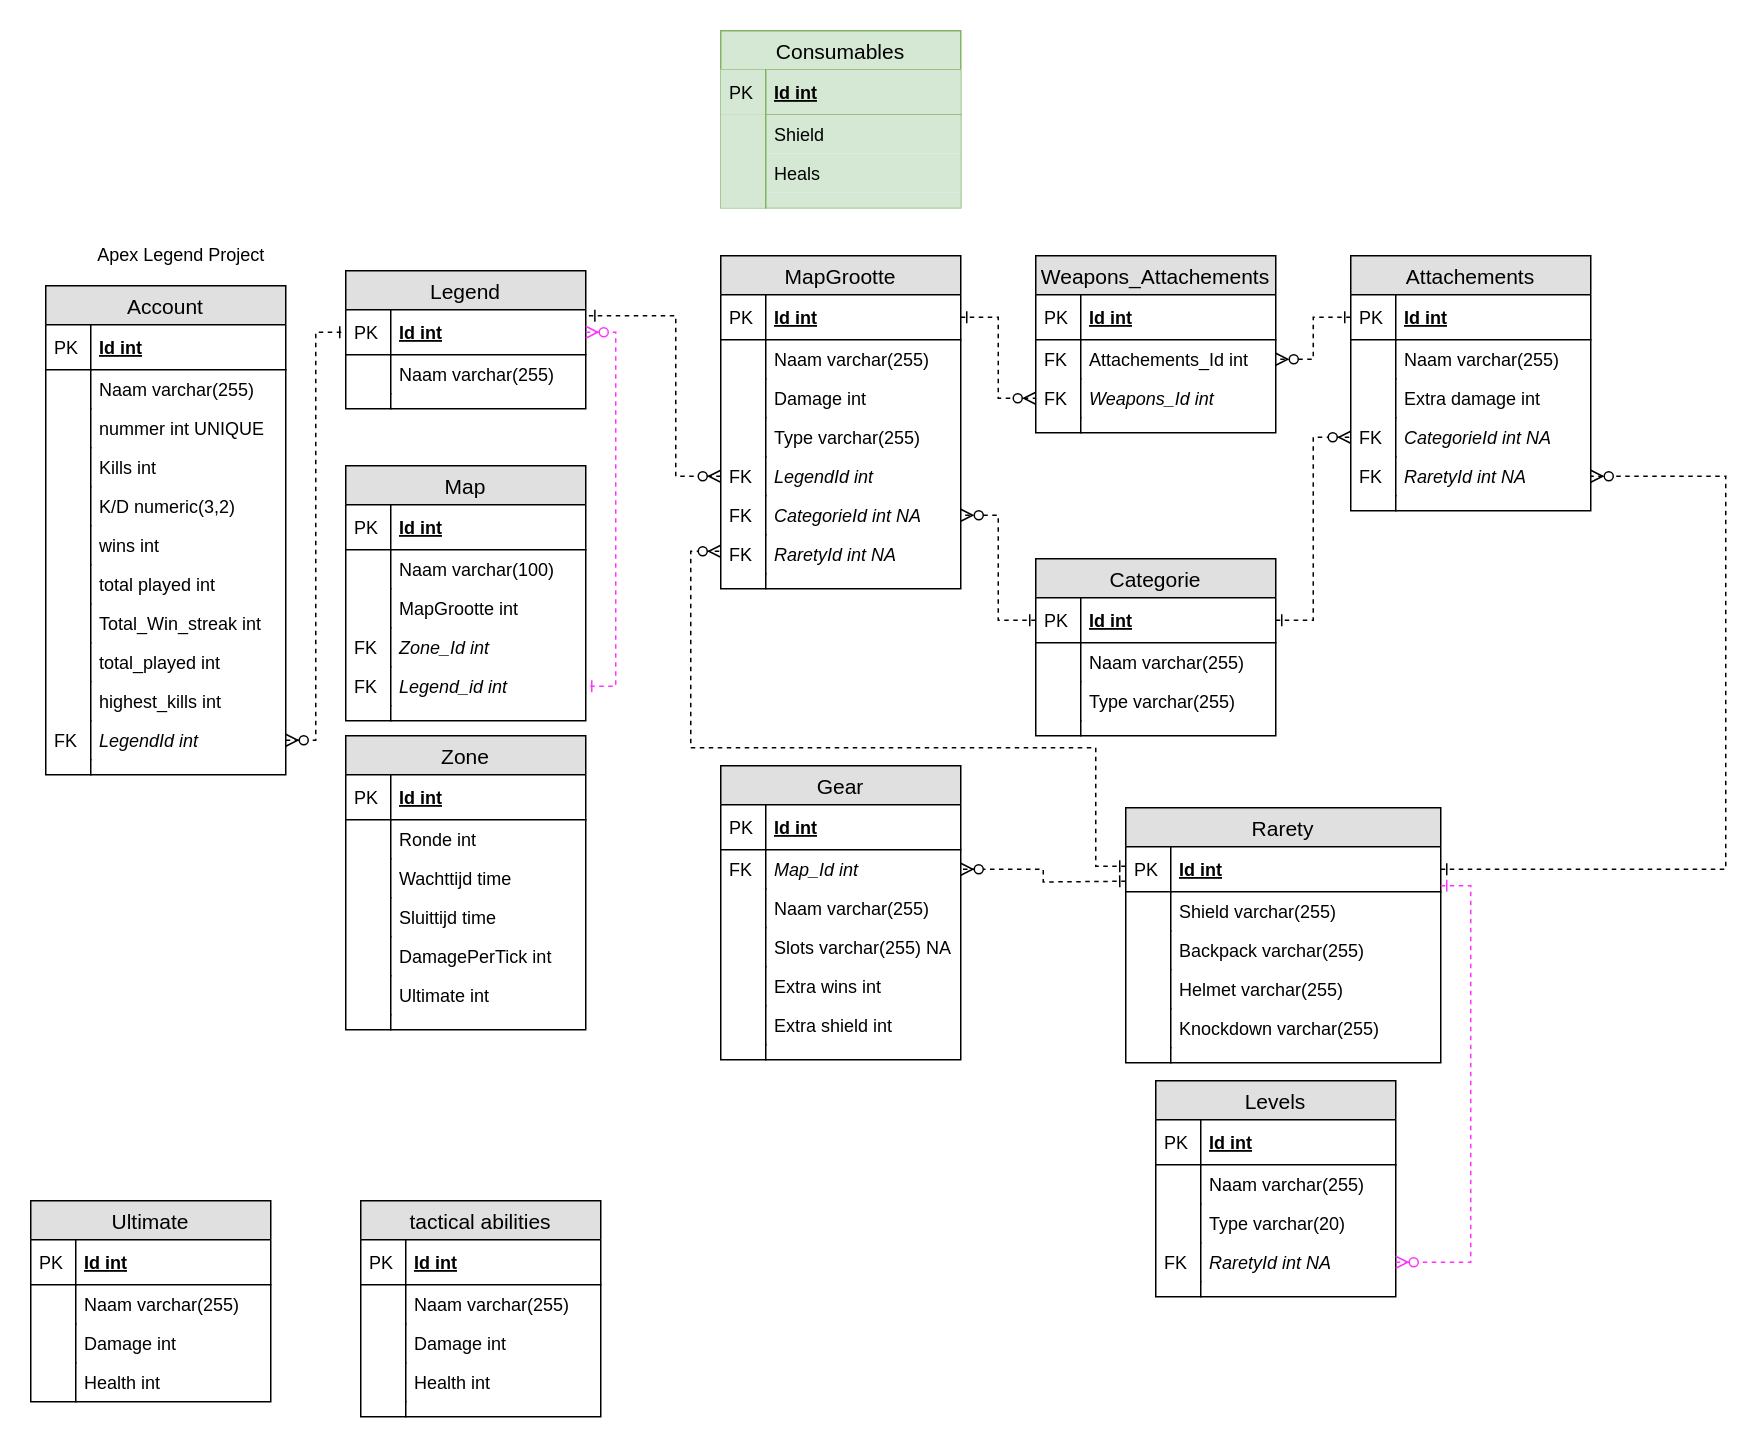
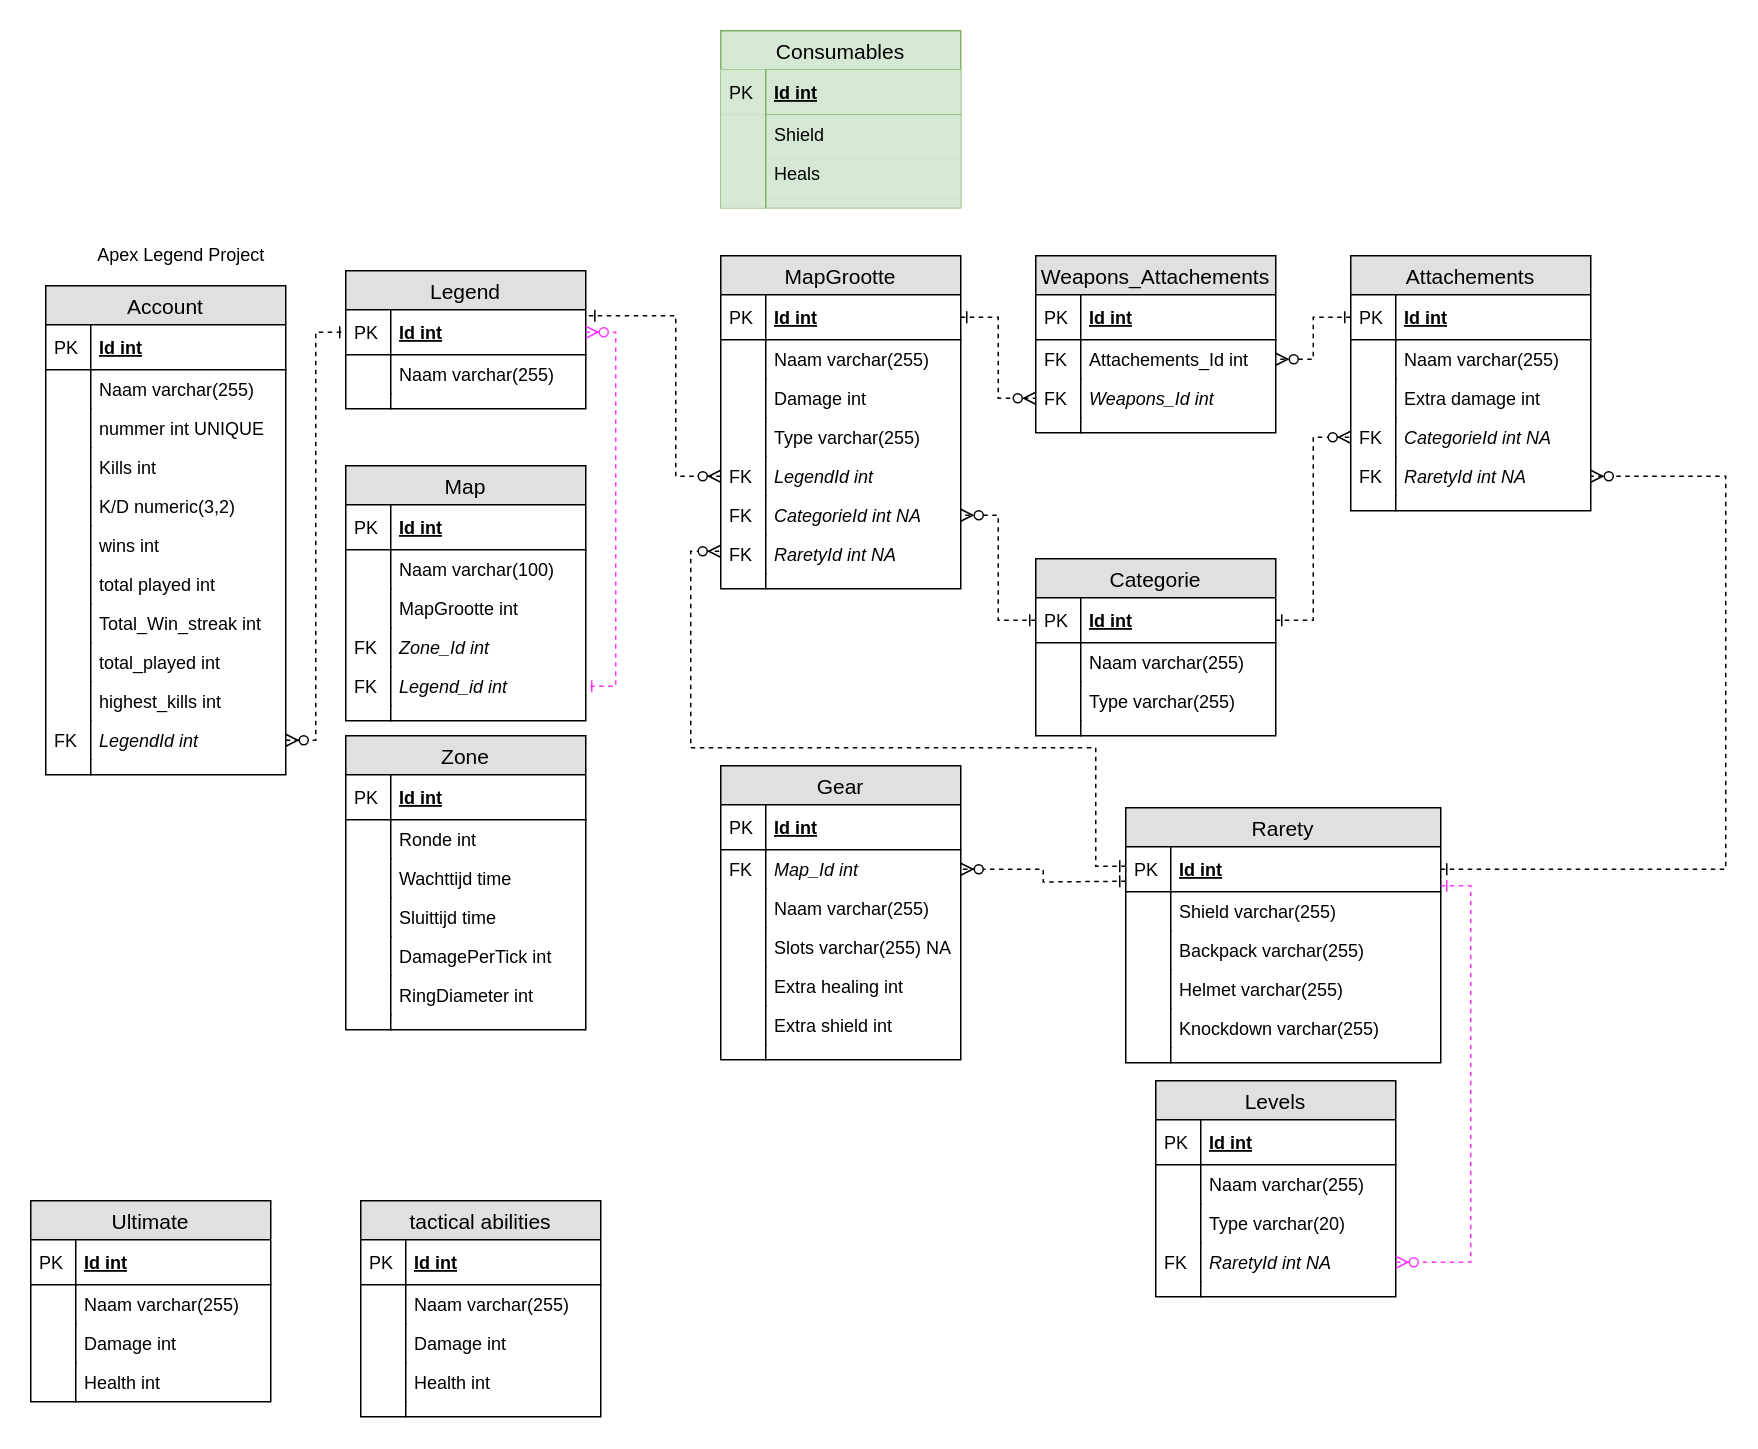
node "Extra wins int": label "Extra wins int" -> "Extra healing int"
node "Ultimate int": label "Ultimate int" -> "RingDiameter int"
